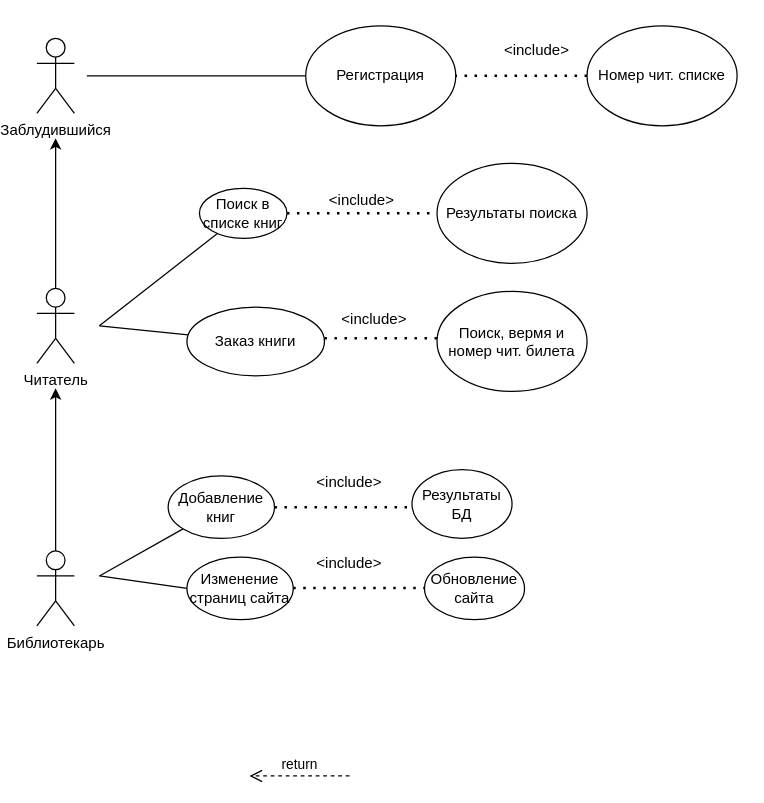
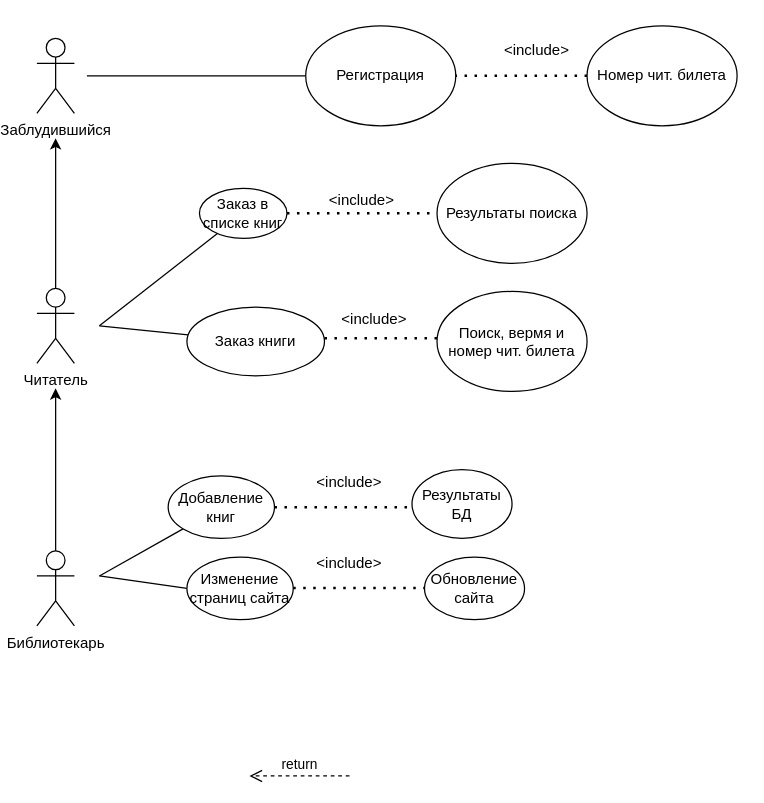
node "Номер чит. списке": label "Номер чит. списке" -> "Номер чит. билета"
node "Поиск в списке книг": label "Поиск в списке книг" -> "Заказ в списке книг"
